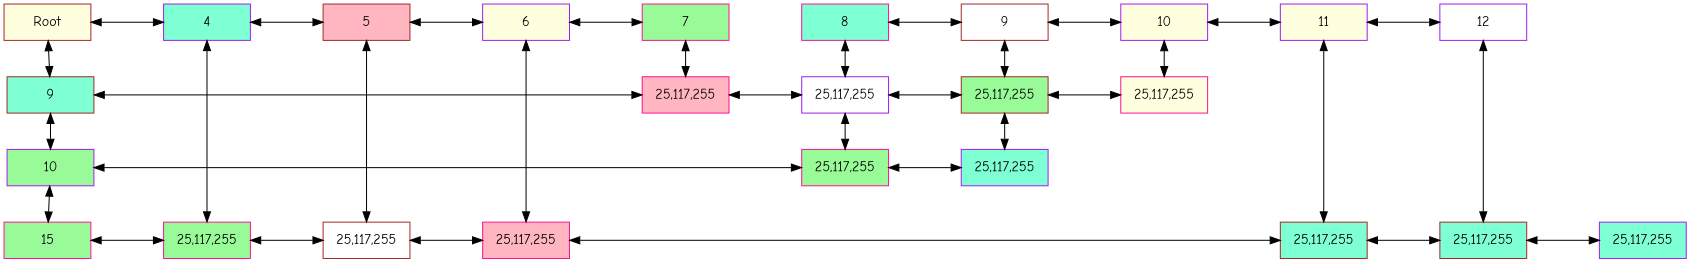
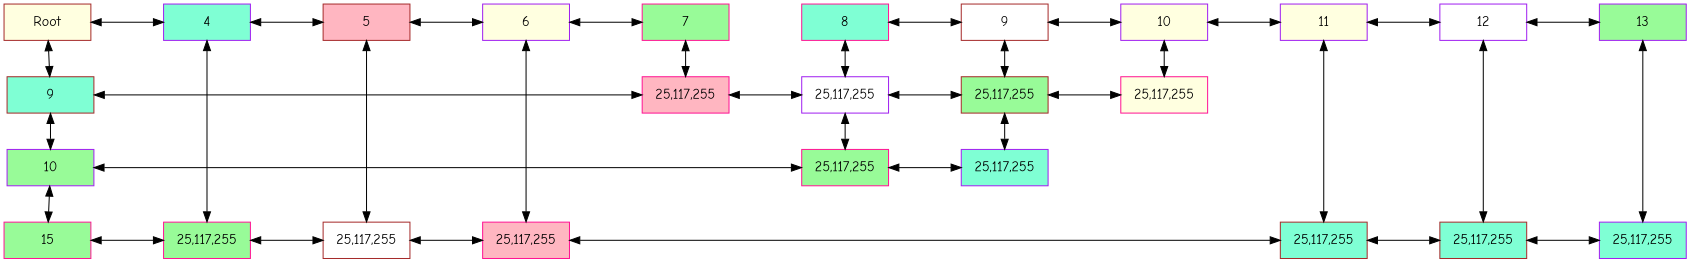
node "13": added
